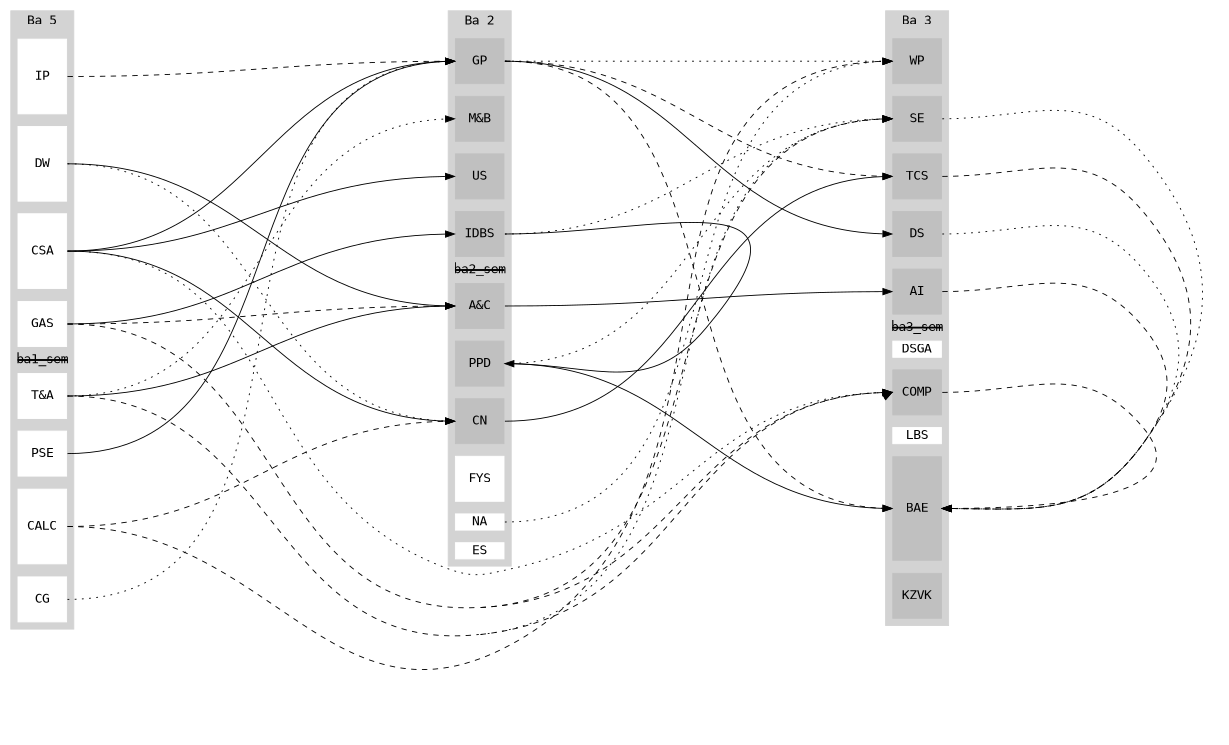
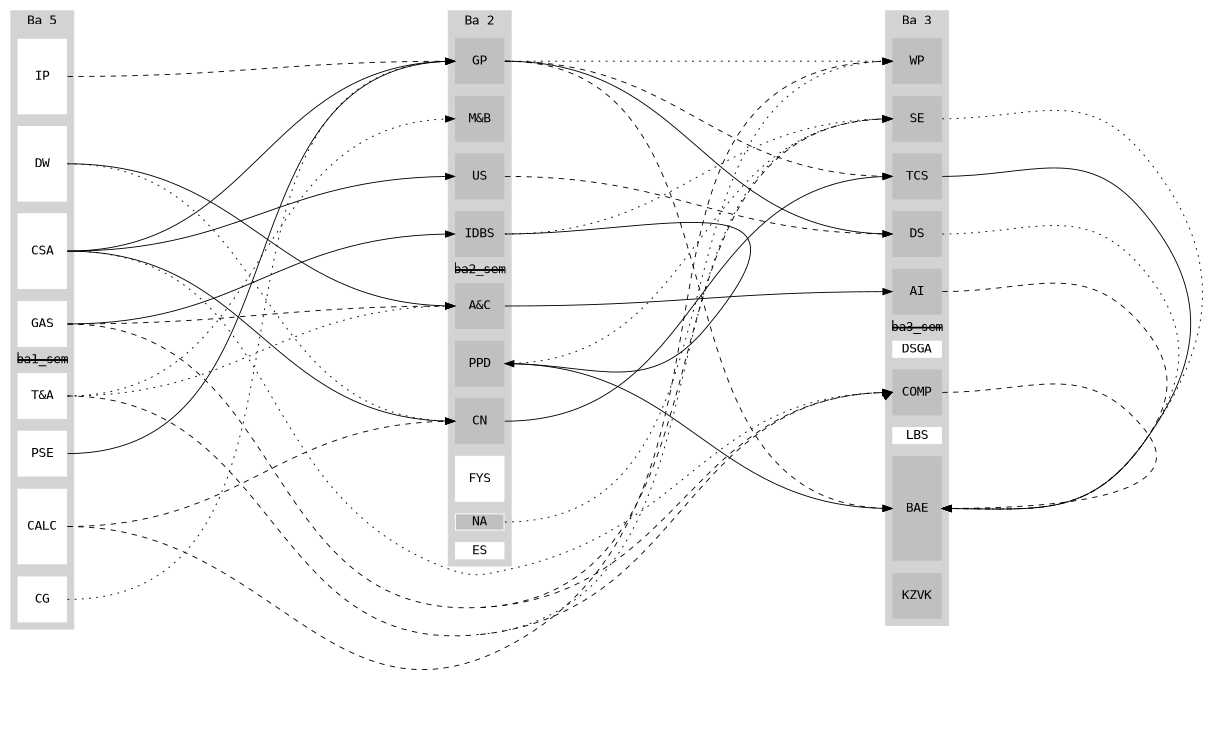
edge "US" -> "DS": added
edge "TCS" -> "BAE": style dashed -> solid
edge "T&A" -> "A&C": style solid -> dotted
node "NA": fillcolor white -> grey
